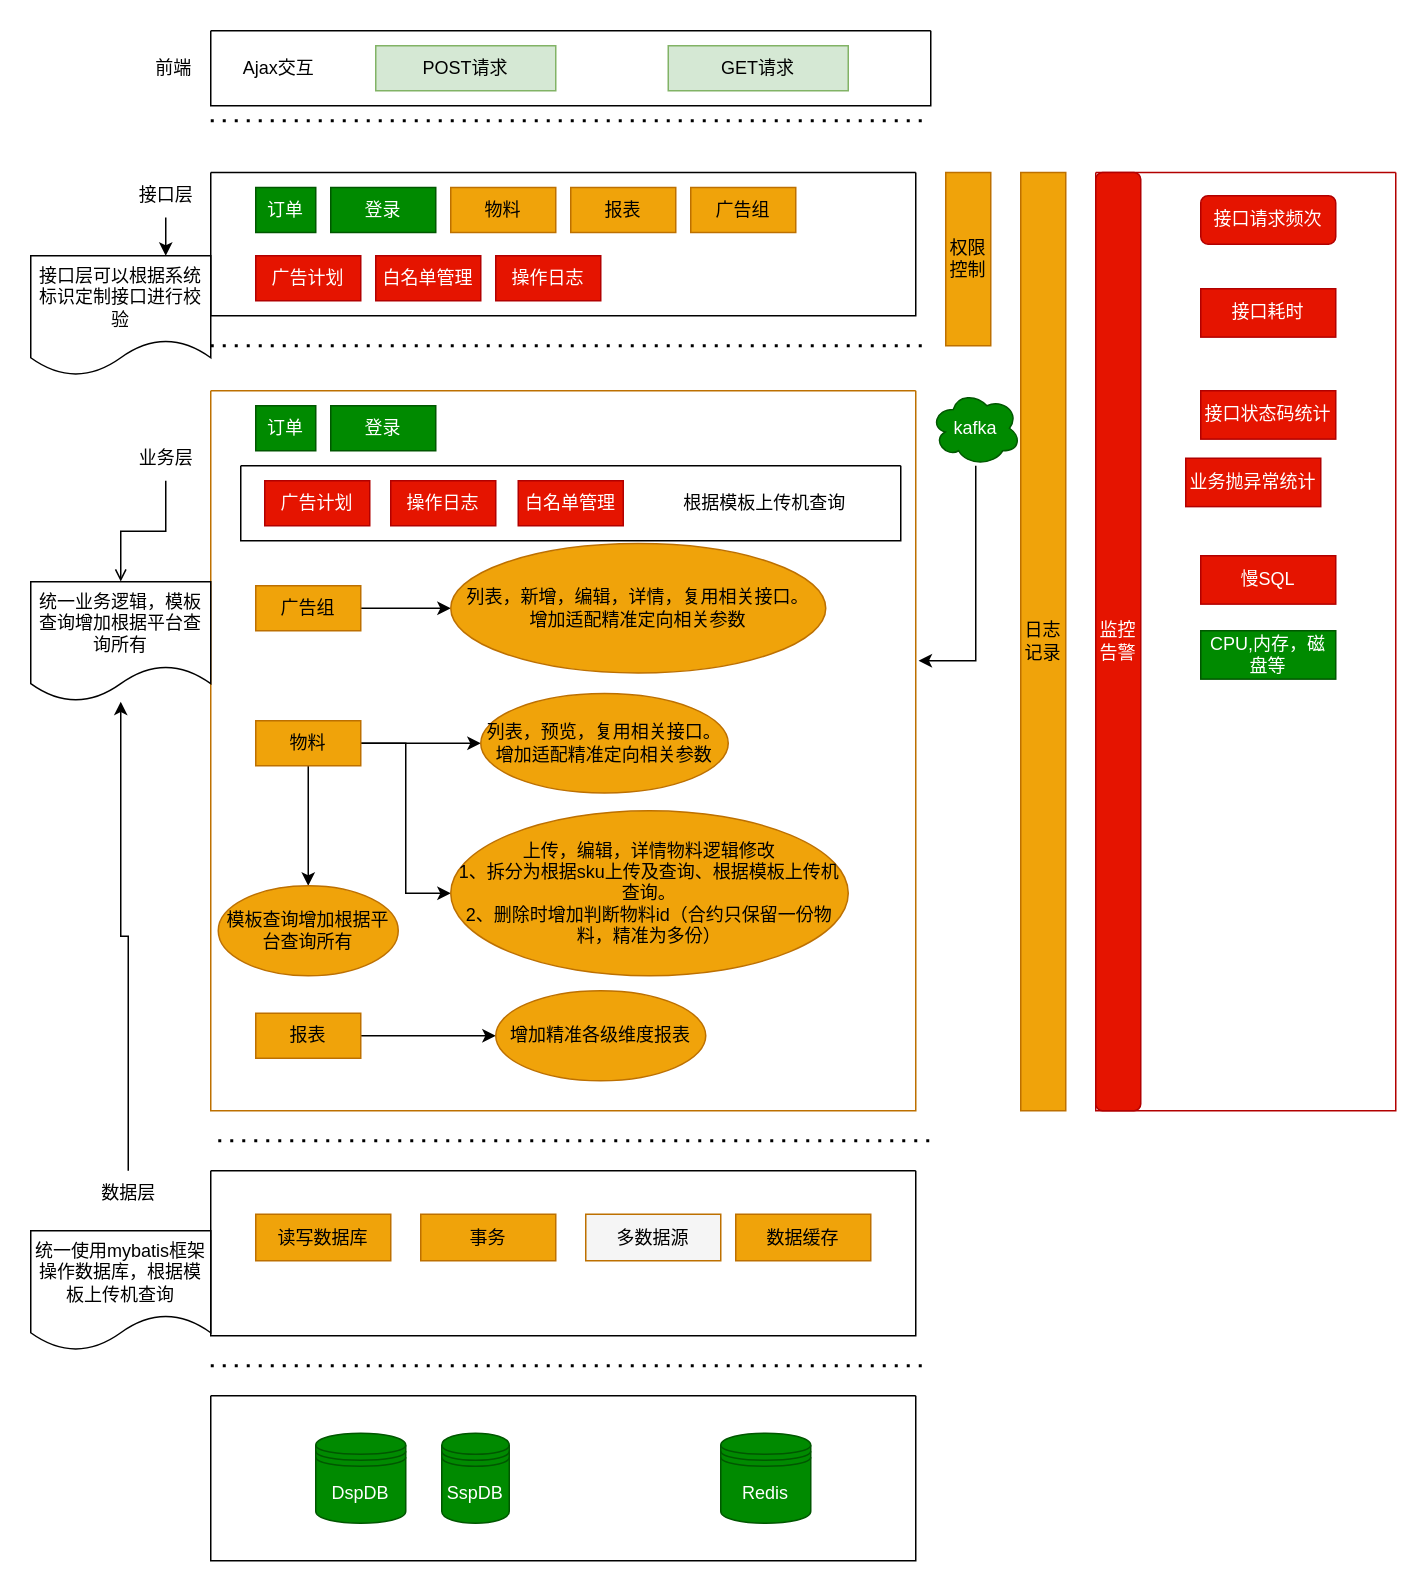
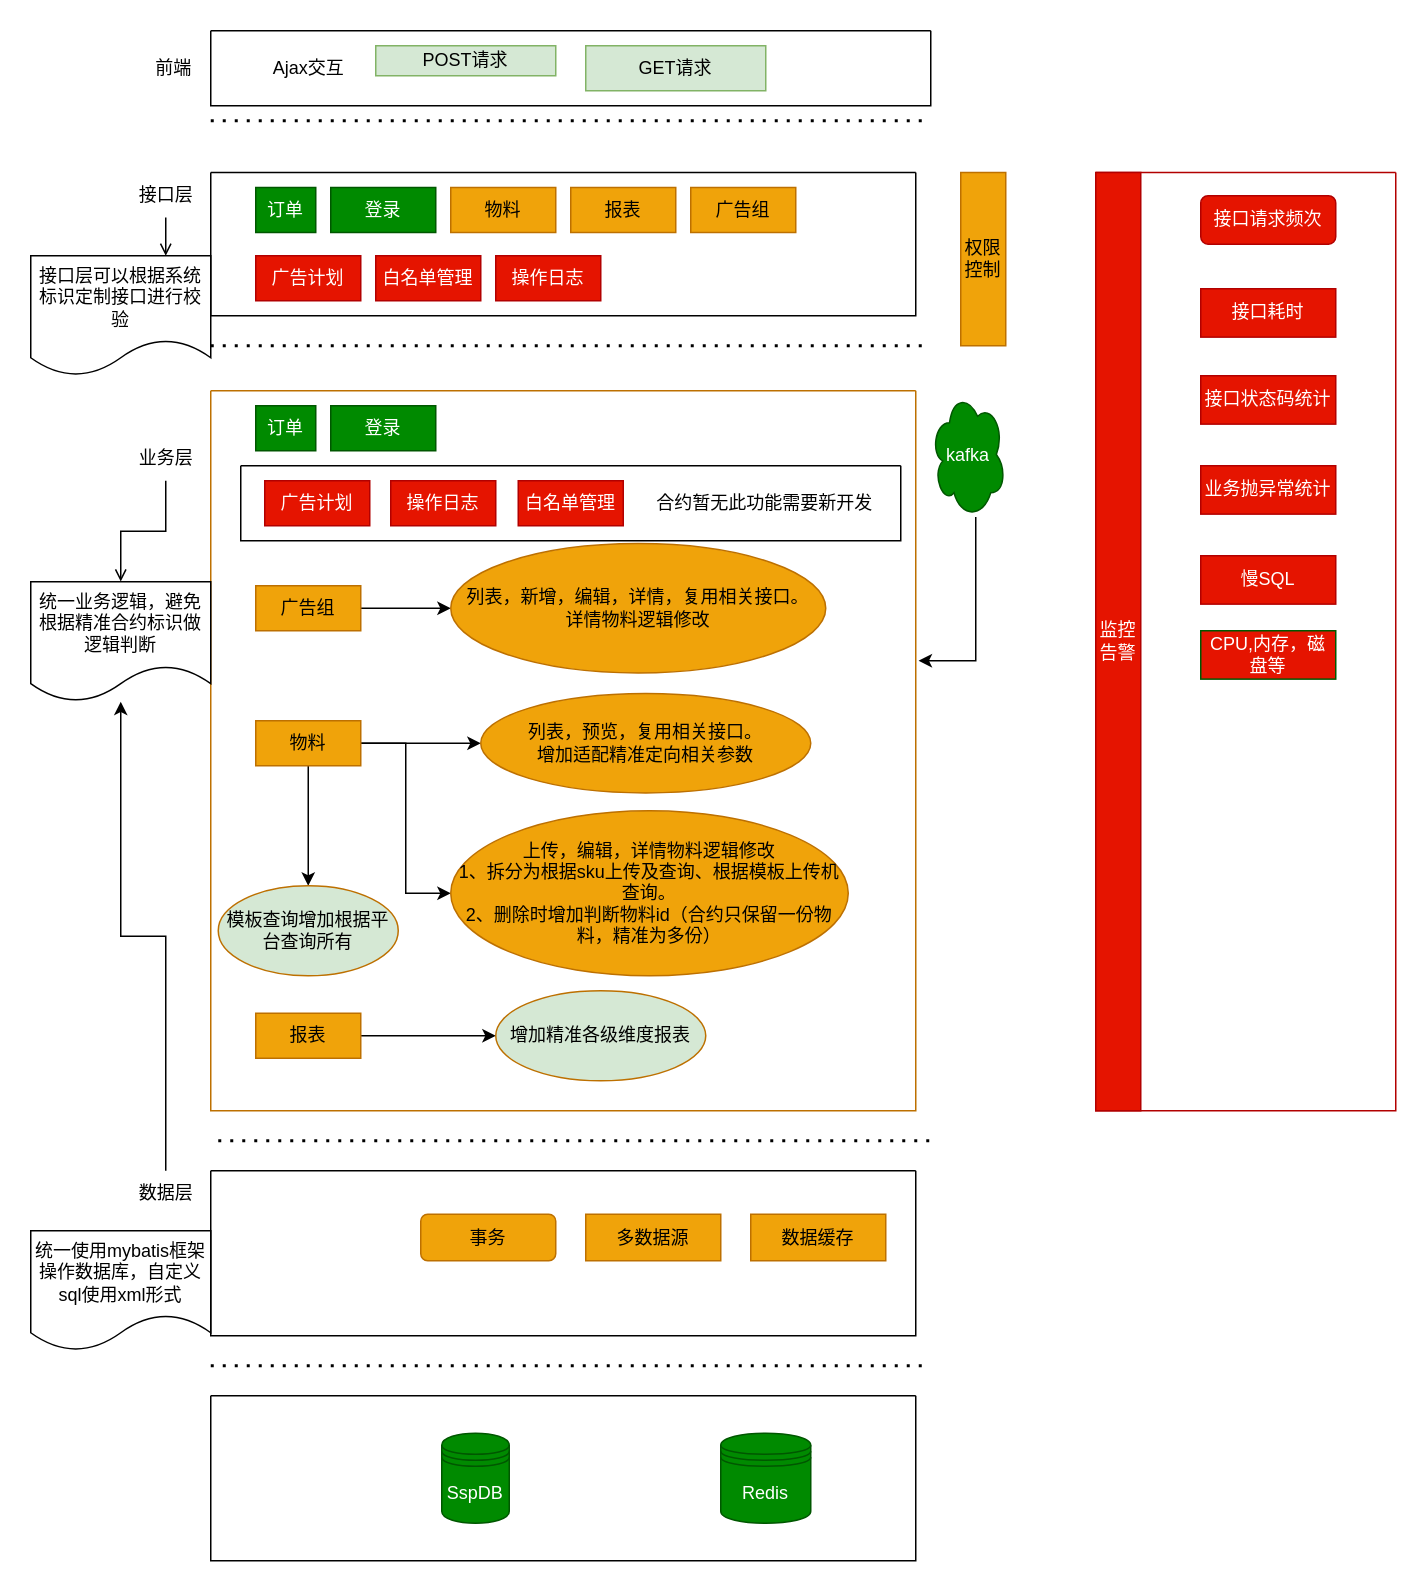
node "Ajax交互": moved (278, 68) -> (308, 68)
node "POST请求": size 180x45 -> 180x30
node "GET请求": moved (758, 68) -> (676, 68)
edge "接口层" -> "接口层可以根据系统标识定制接口进行校验": arrowhead classic -> open
node "权限控制": moved (968, 259) -> (983, 259)
node "接口状态码统计": moved (1268, 415) -> (1268, 400)
node "kafka": size 90x75 -> 75x128
node "业务抛异常统计": moved (1253, 482) -> (1268, 490)
node "根据模板上传机查询": label "根据模板上传机查询" -> "合约暂无此功能需要新开发"
node "列表，新增，编辑，详情，复用相关接口。 增加适配精准定向相关参数": label "列表，新增，编辑，详情，复用相关接口。 增加适配精准定向相关参数" -> "列表，新增，编辑，详情，复用相关接口。 详情物料逻辑修改"
node "统一业务逻辑，模板查询增加根据平台查询所有": label "统一业务逻辑，模板查询增加根据平台查询所有" -> "统一业务逻辑，避免根据精准合约标识做逻辑判断"
node "日志记录": removed
node "监控告警": shape rounded rectangle -> rectangle
node "CPU,内存，磁盘等": fillcolor #008a00 -> #e51400
node "列表，预览，复用相关接口。 增加适配精准定向相关参数": size 248x99 -> 330x99
node "模板查询增加根据平台查询所有": fillcolor #f0a30a -> #d5e8d4
node "增加精准各级维度报表": fillcolor #f0a30a -> #d5e8d4
node "数据层": moved (128, 1193) -> (166, 1193)
node "读写数据库": removed
node "事务": shape rectangle -> rounded rectangle
node "多数据源": fillcolor #f5f5f5 -> #f0a30a
node "数据缓存": moved (803, 1238) -> (818, 1238)
node "统一使用mybatis框架操作数据库，根据模板上传机查询": label "统一使用mybatis框架操作数据库，根据模板上传机查询" -> "统一使用mybatis框架操作数据库，自定义sql使用xml形式"
node "DspDB": removed
